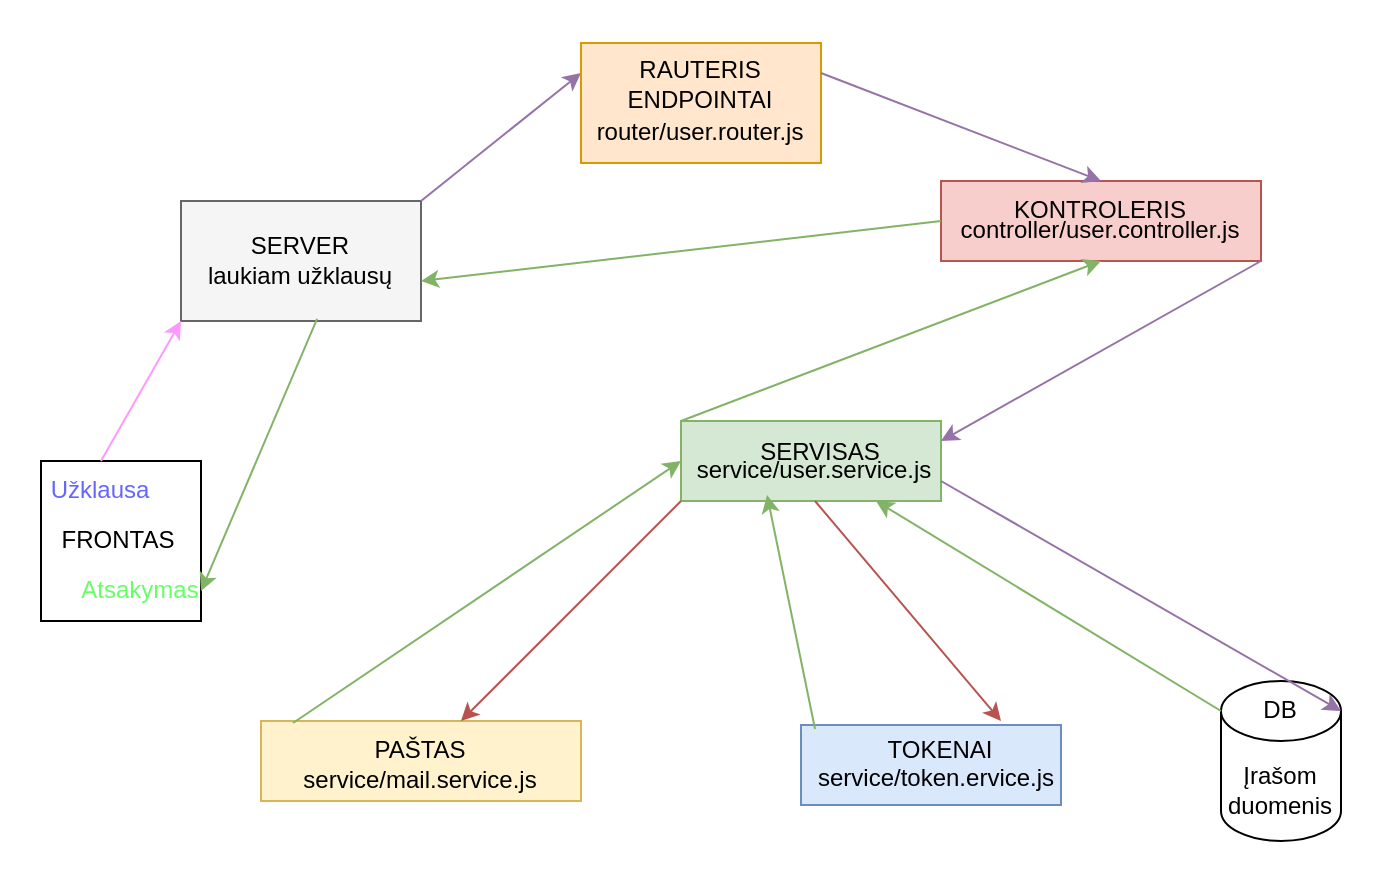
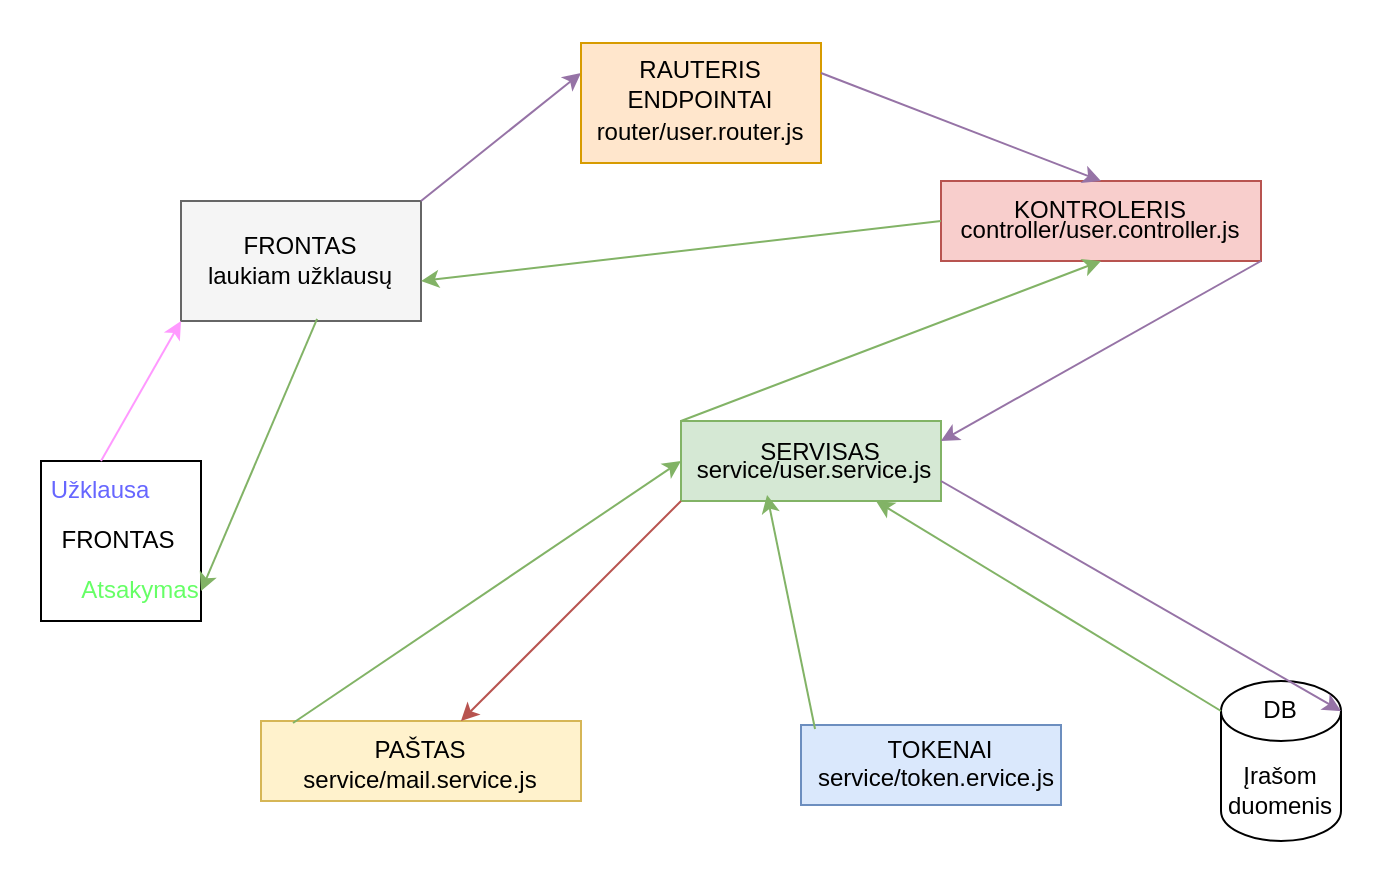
node "SERVER laukiam užklausų": label "SERVER laukiam užklausų" -> "FRONTAS laukiam užklausų"
edge "service/user.service.js" -> "TOKENAI": removed
